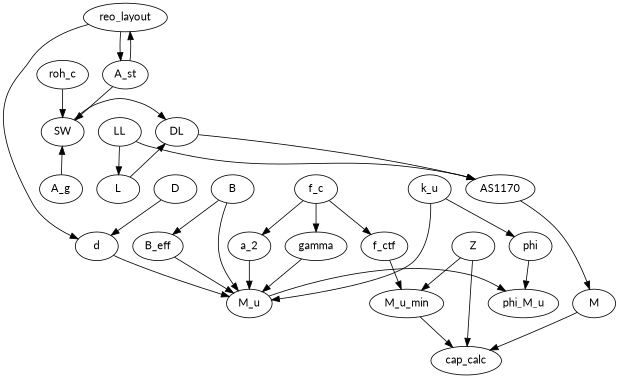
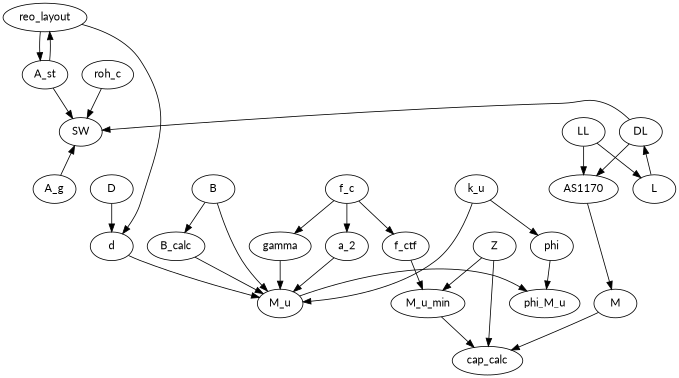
edge "SW" -> "DL": reversed
node "B_eff": label "B_eff" -> "B_calc"
